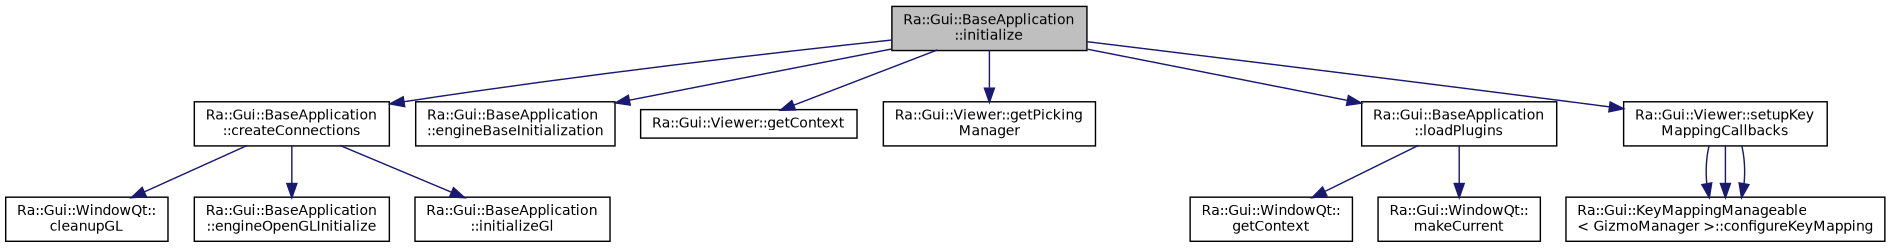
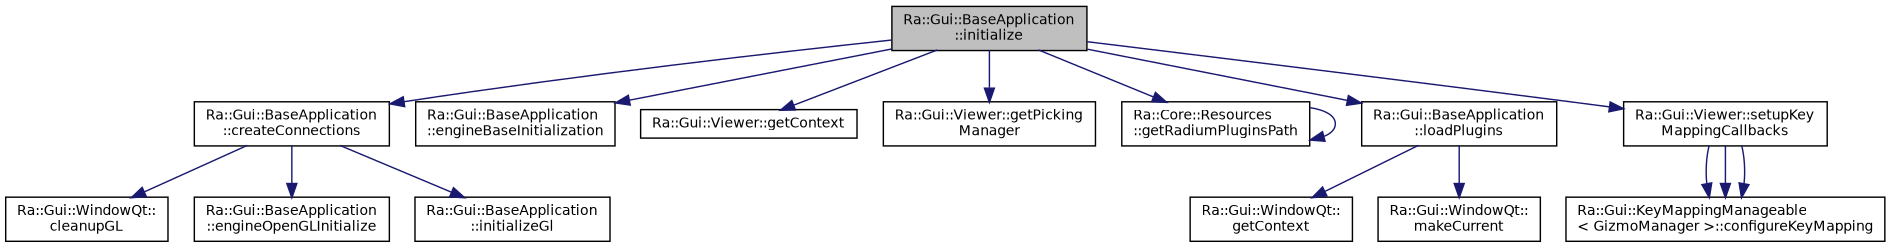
node "Ra::Core::Resources ::getRadiumPluginsPath": added
